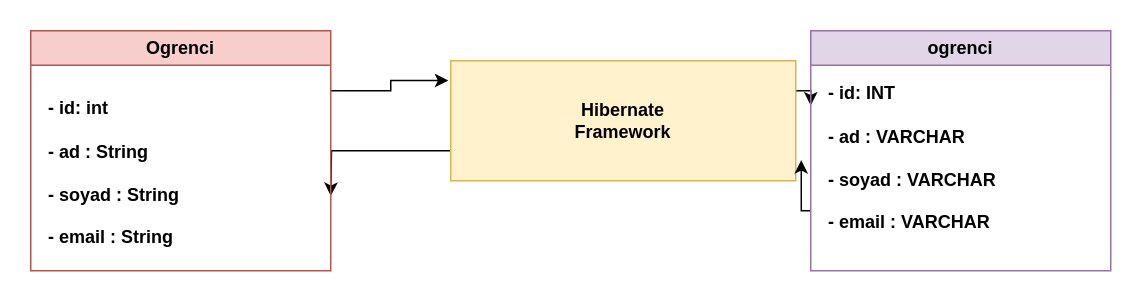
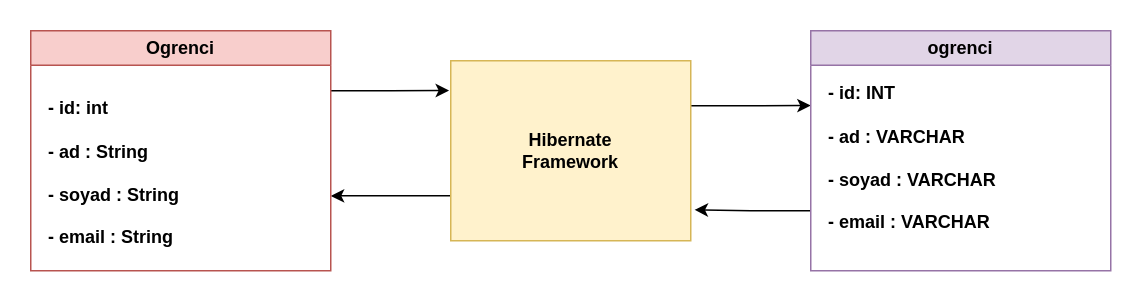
node "Hibernate Framework": size 345x120 -> 240x180
